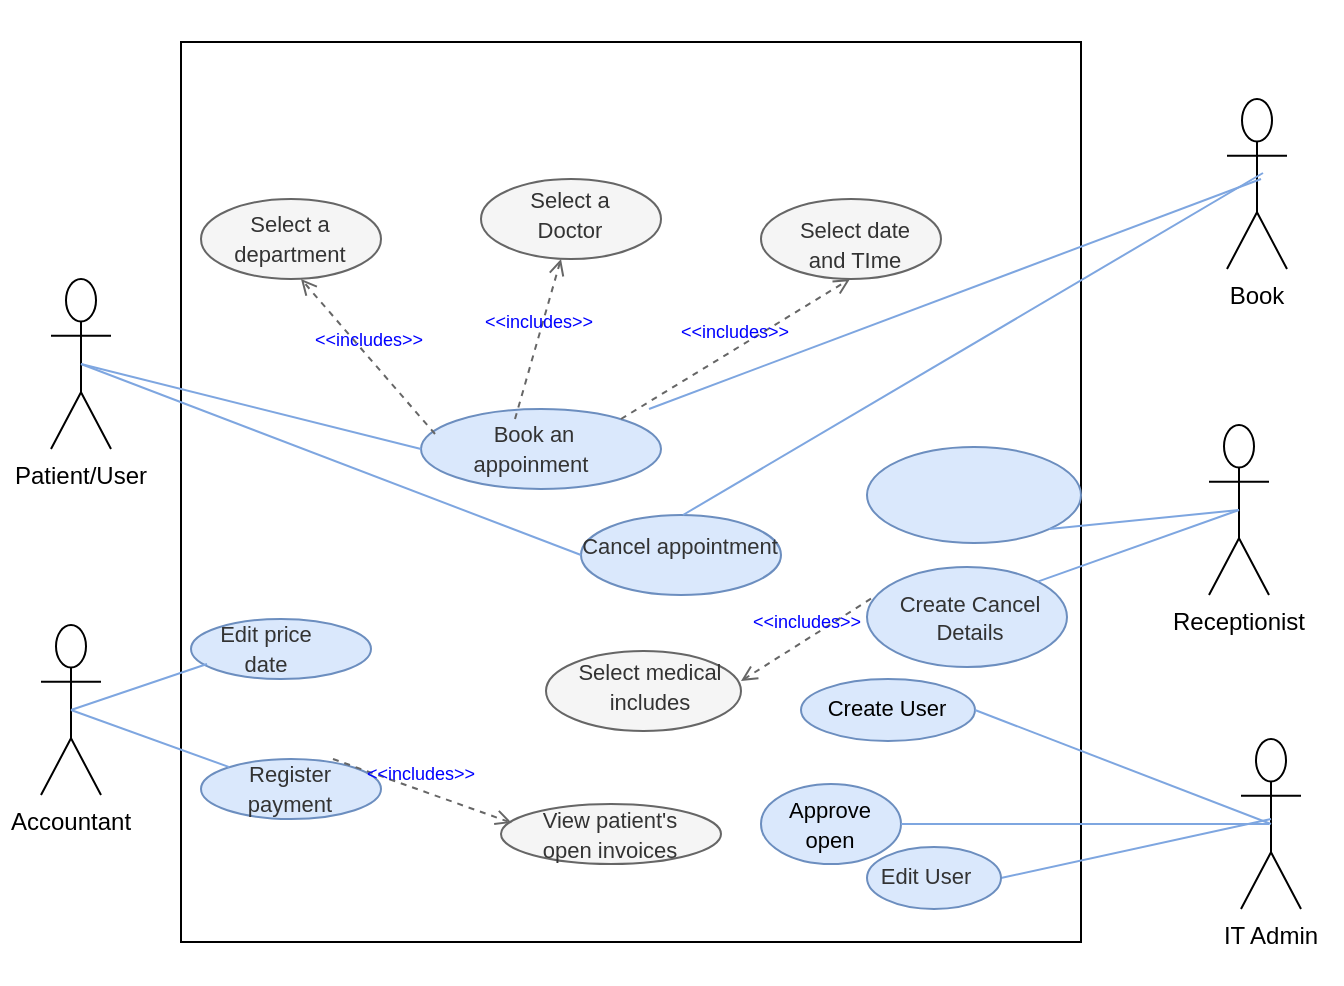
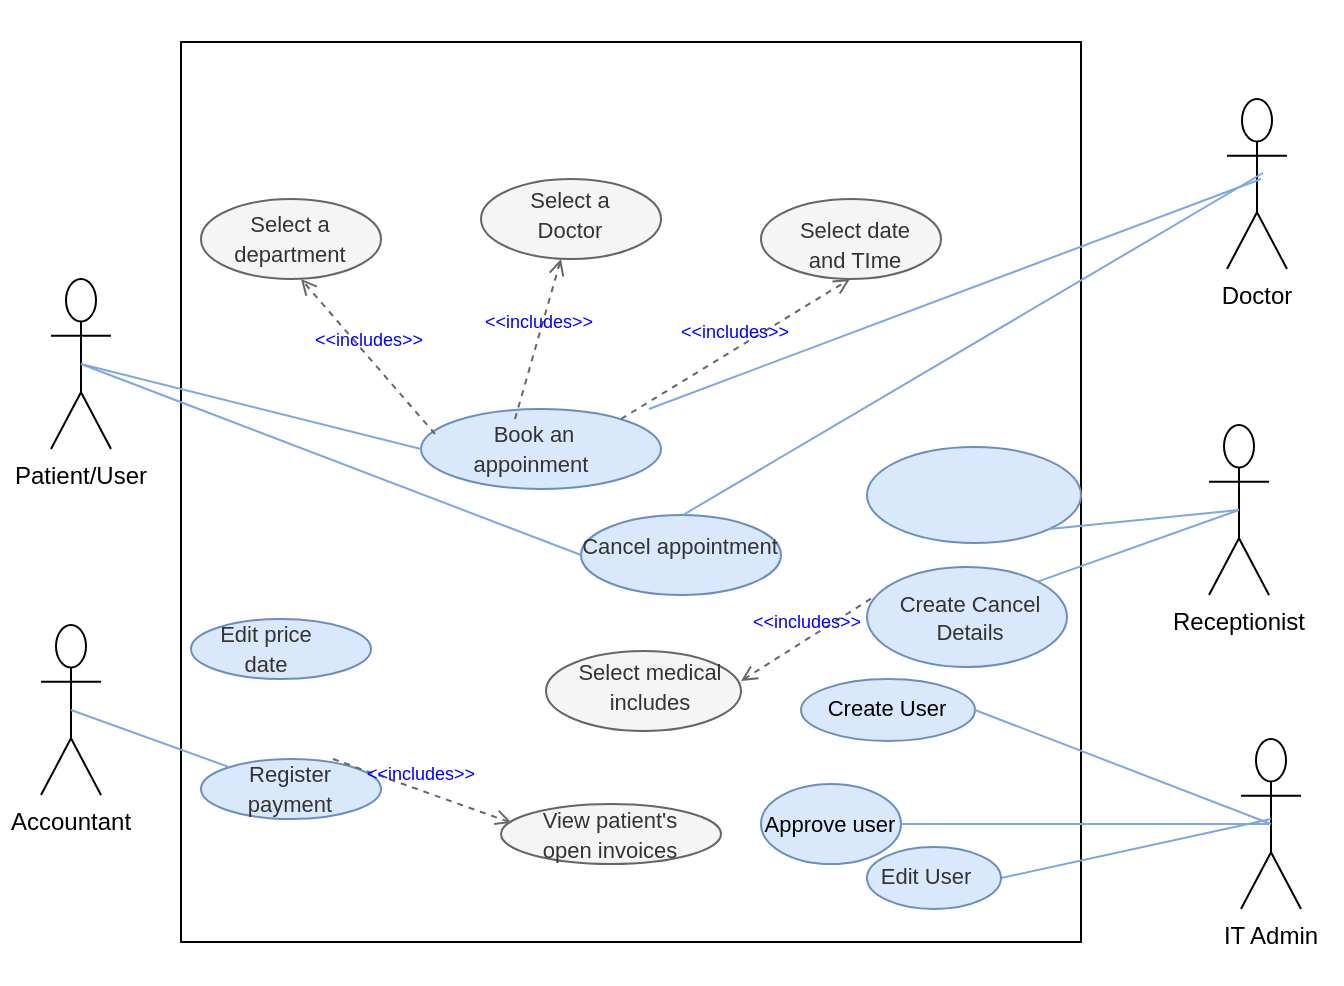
node "Book": label "Book" -> "Doctor"
edge "Edit price date" -- "Accountant": removed
node "Approve open": label "Approve open" -> "Approve user"
